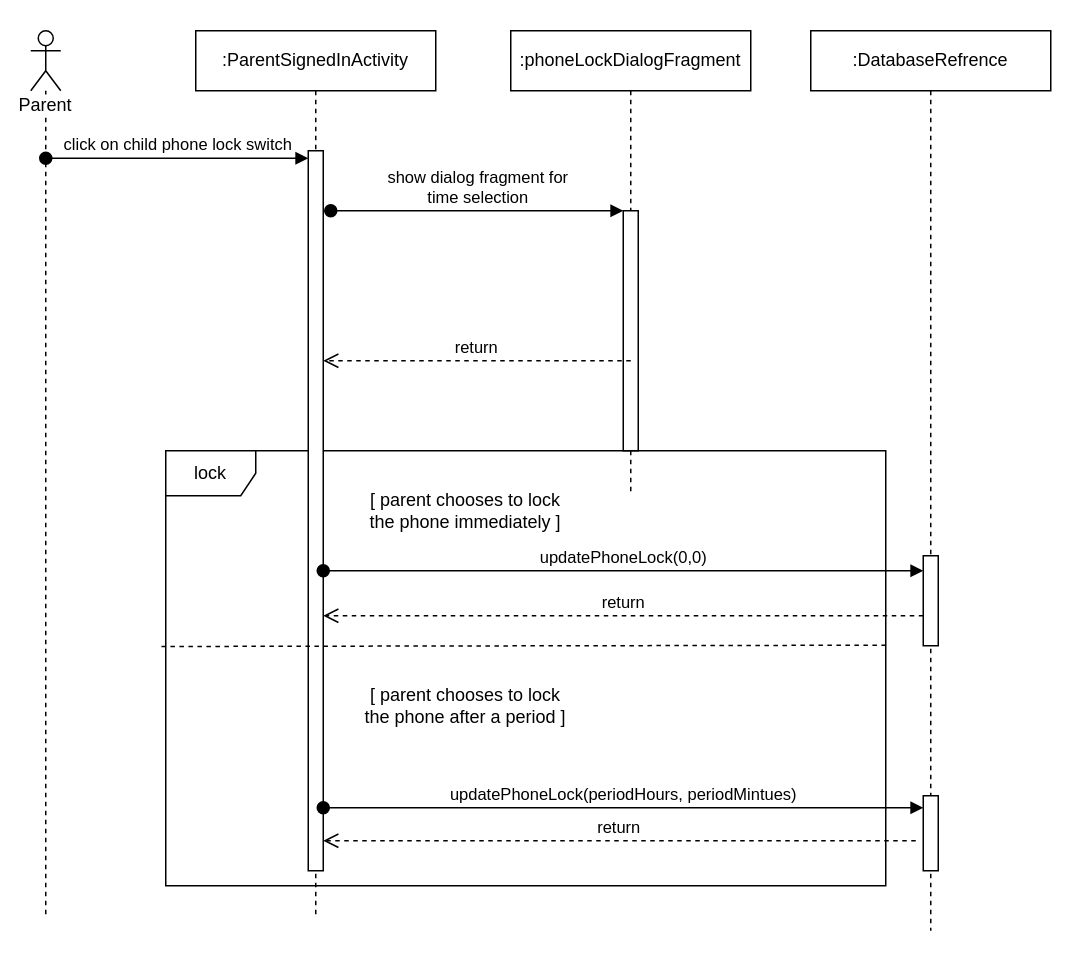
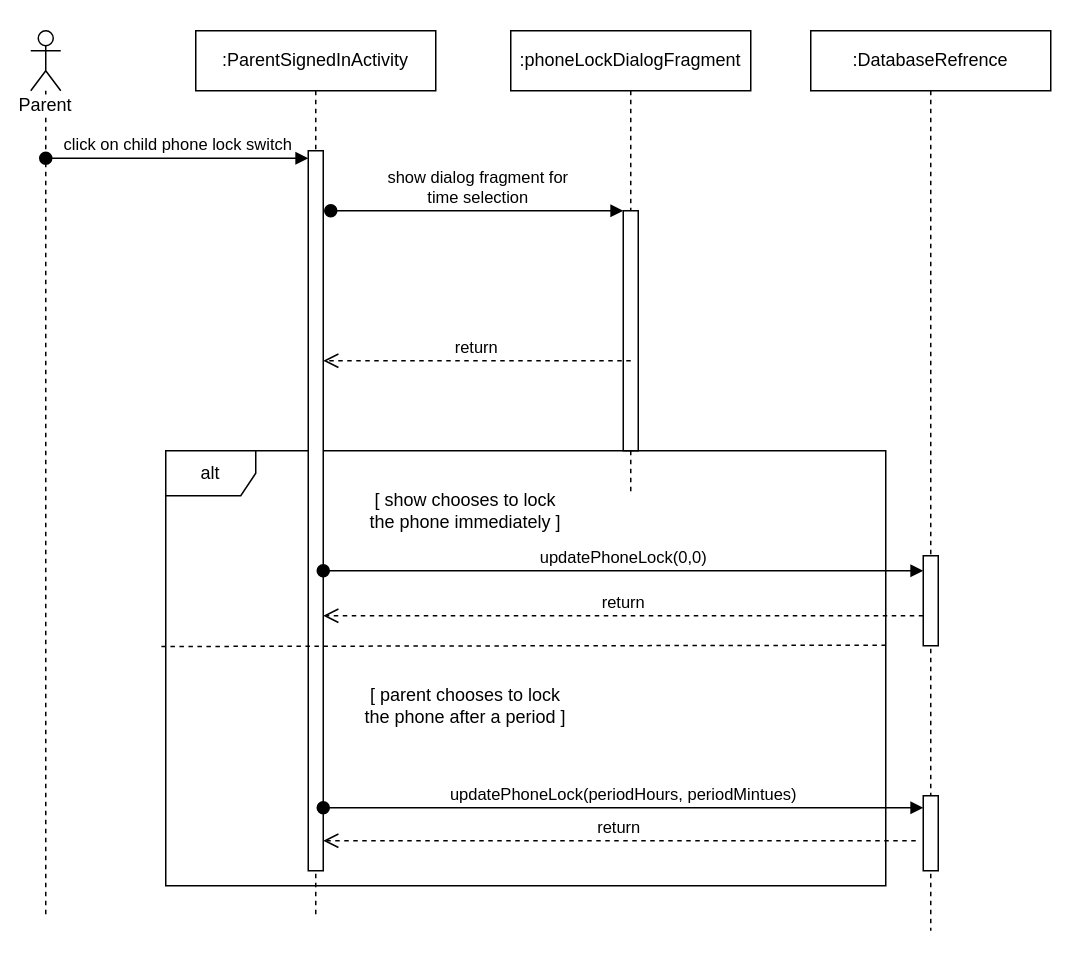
node "lock": label "lock" -> "alt"
node "[ parent chooses to lock the phone immediately ]": label "[ parent chooses to lock the phone immediately ]" -> "[ show chooses to lock the phone immediately ]"
